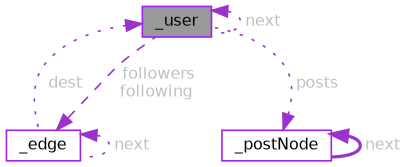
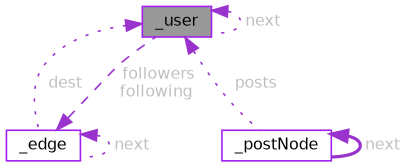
edge "_user" -> "_postNode": reversed
